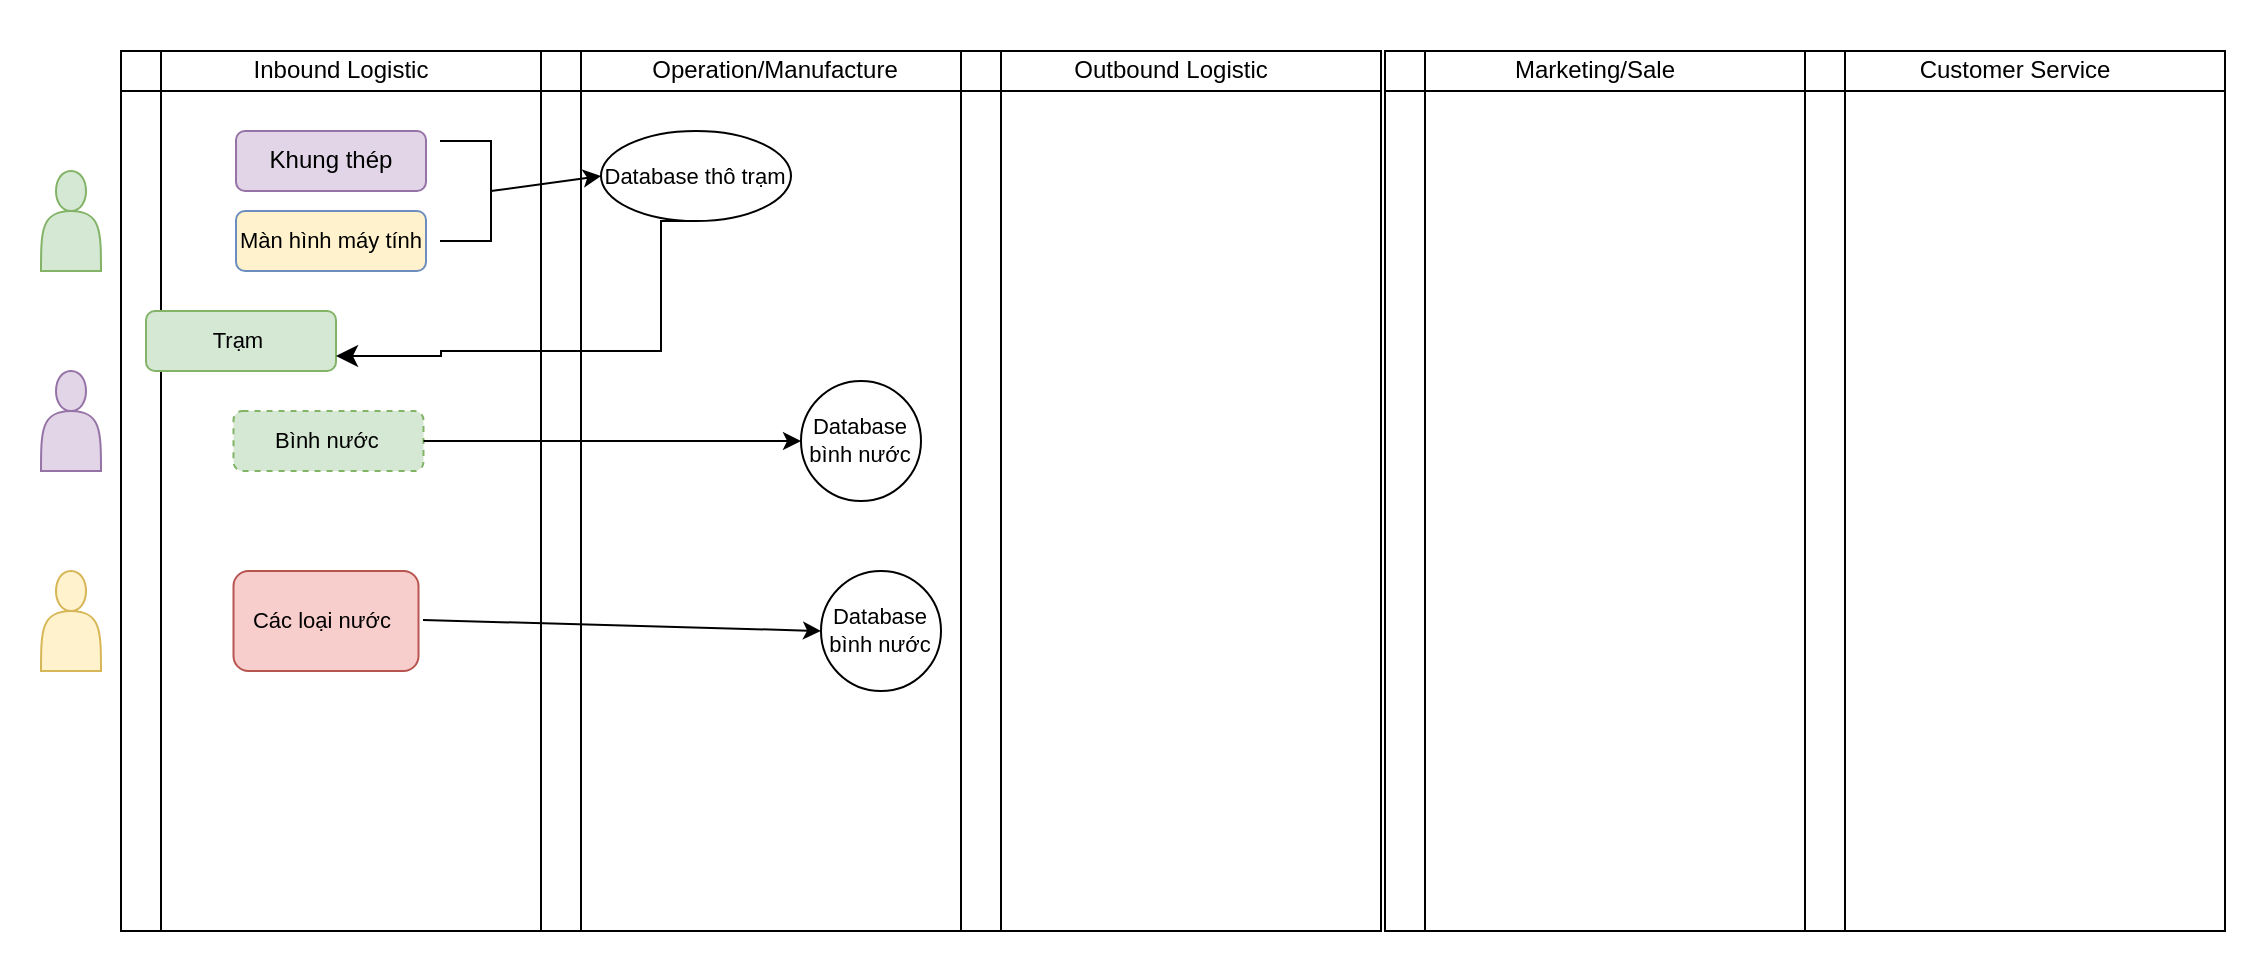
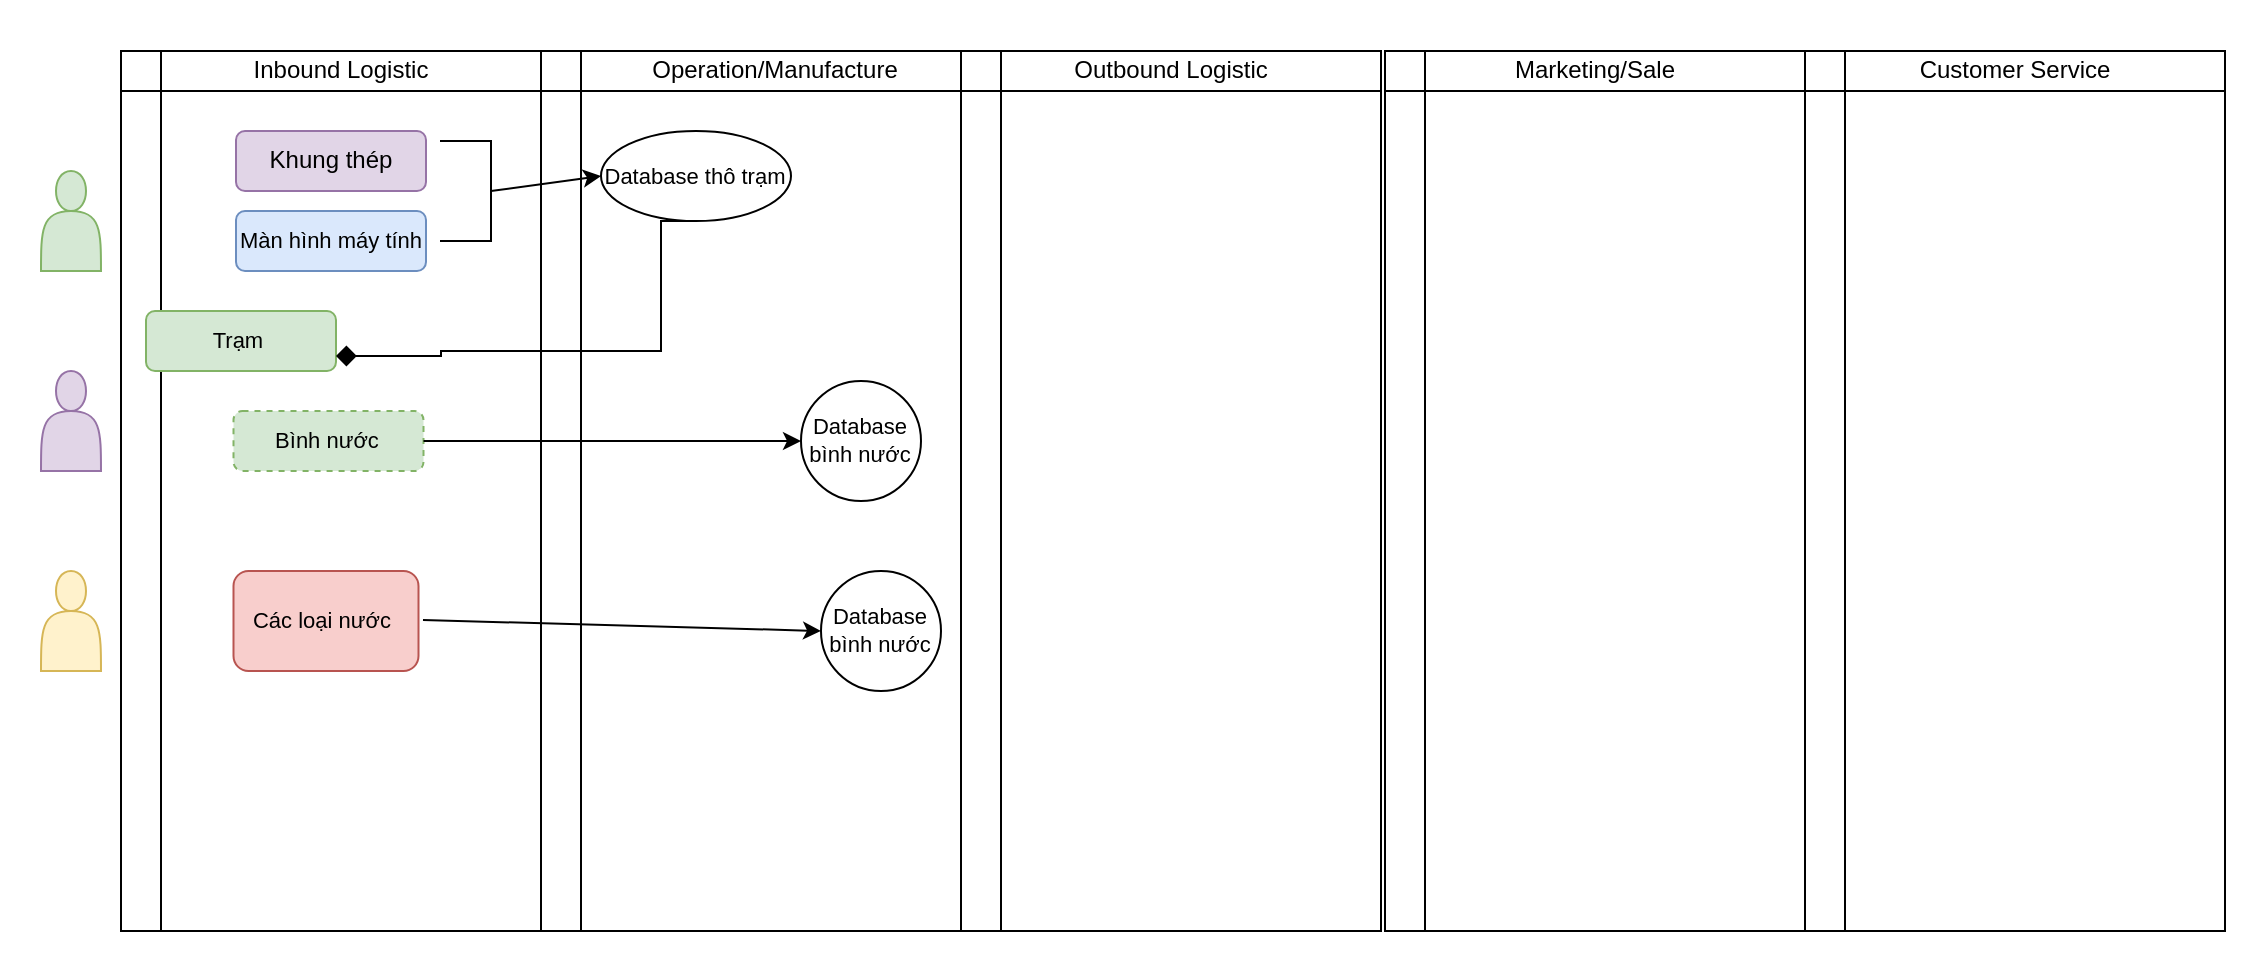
node "Màn hình máy tính": fillcolor #fff2cc -> #dae8fc
edge "Database thô trạm" -> "Trạm": arrowhead classic -> diamond
